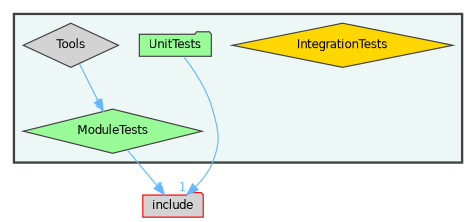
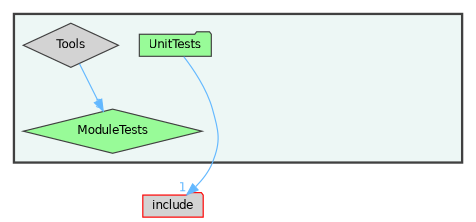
node "IntegrationTests": removed
edge "ModuleTests" -> "include": removed
